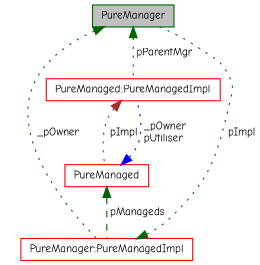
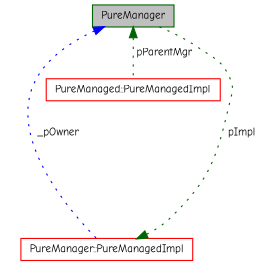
edge "PureManager::PureManagedImpl" -> "PureManager": color darkgreen -> blue
node "PureManaged": removed
